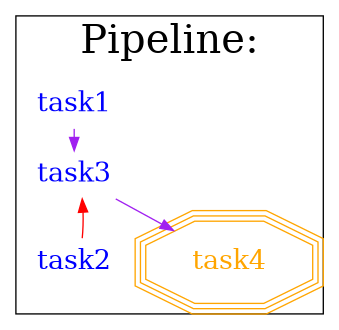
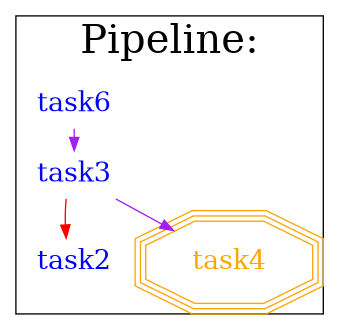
node "task1": label "task1" -> "task6"
edge "task2" -> "task3": reversed
